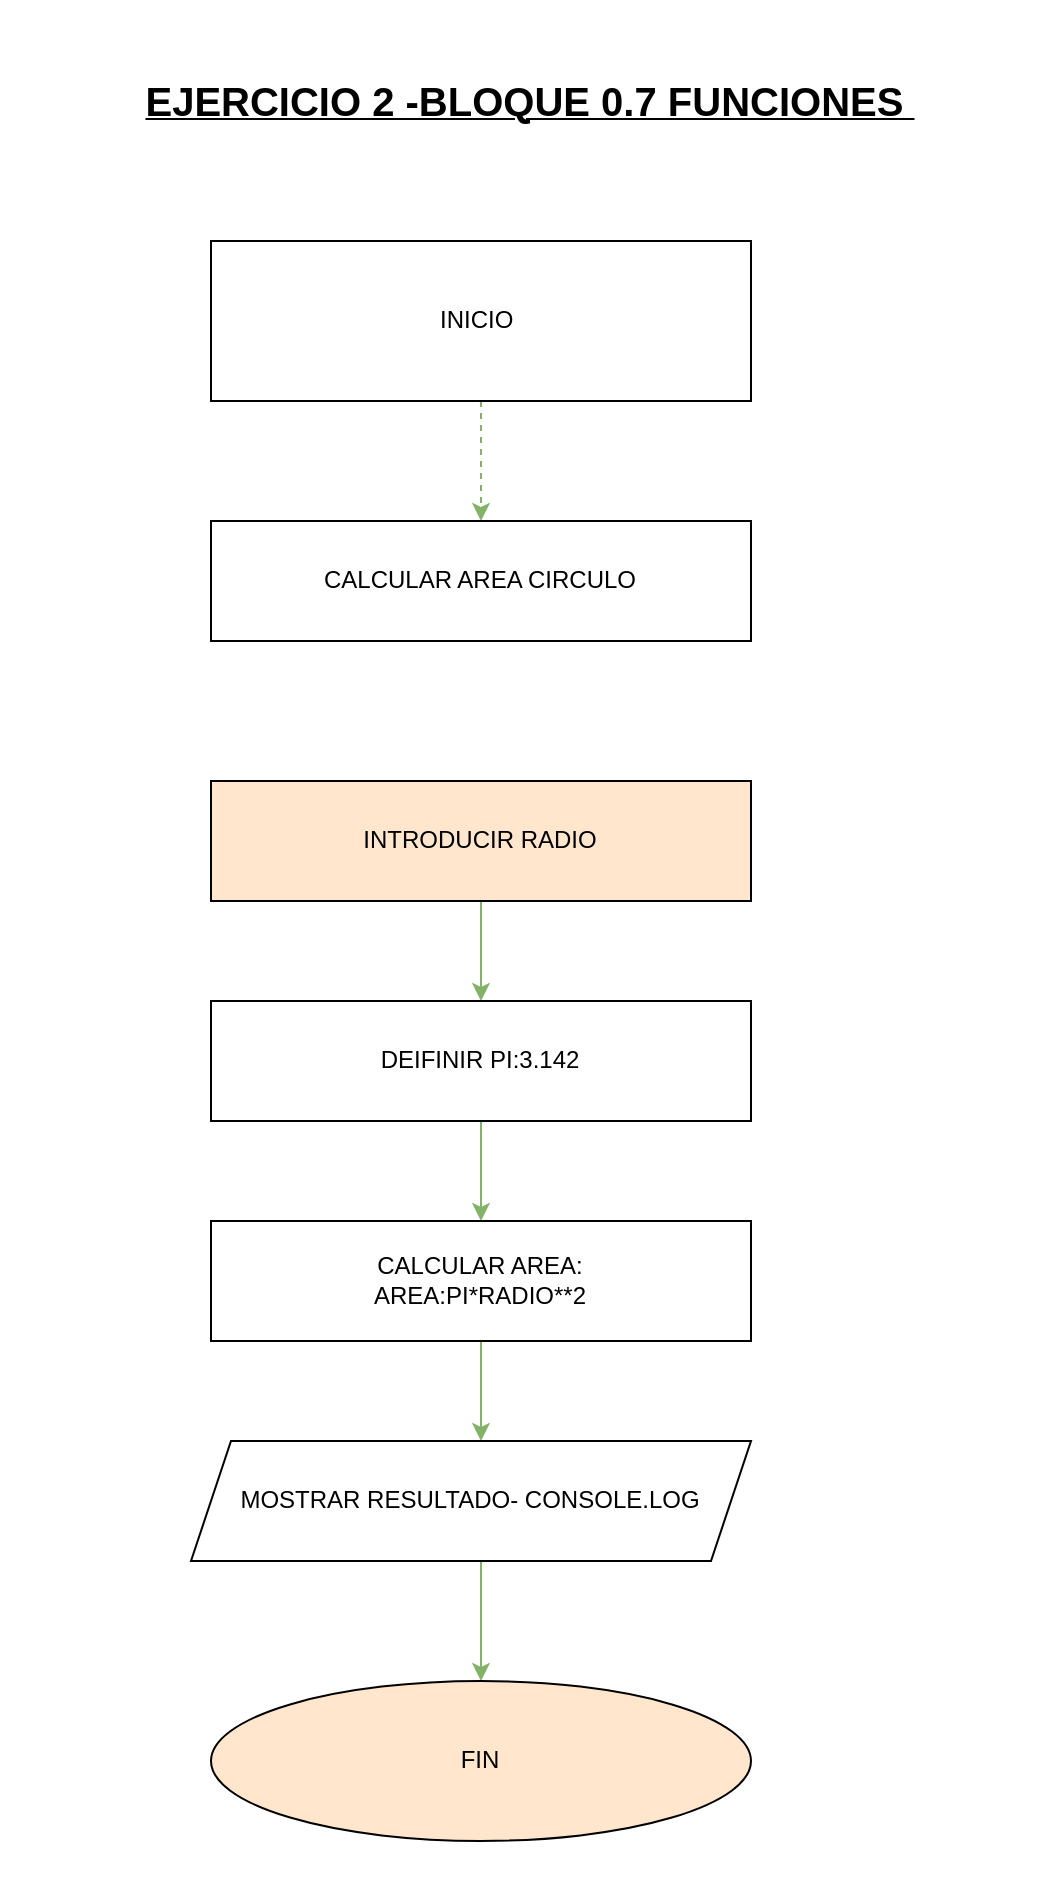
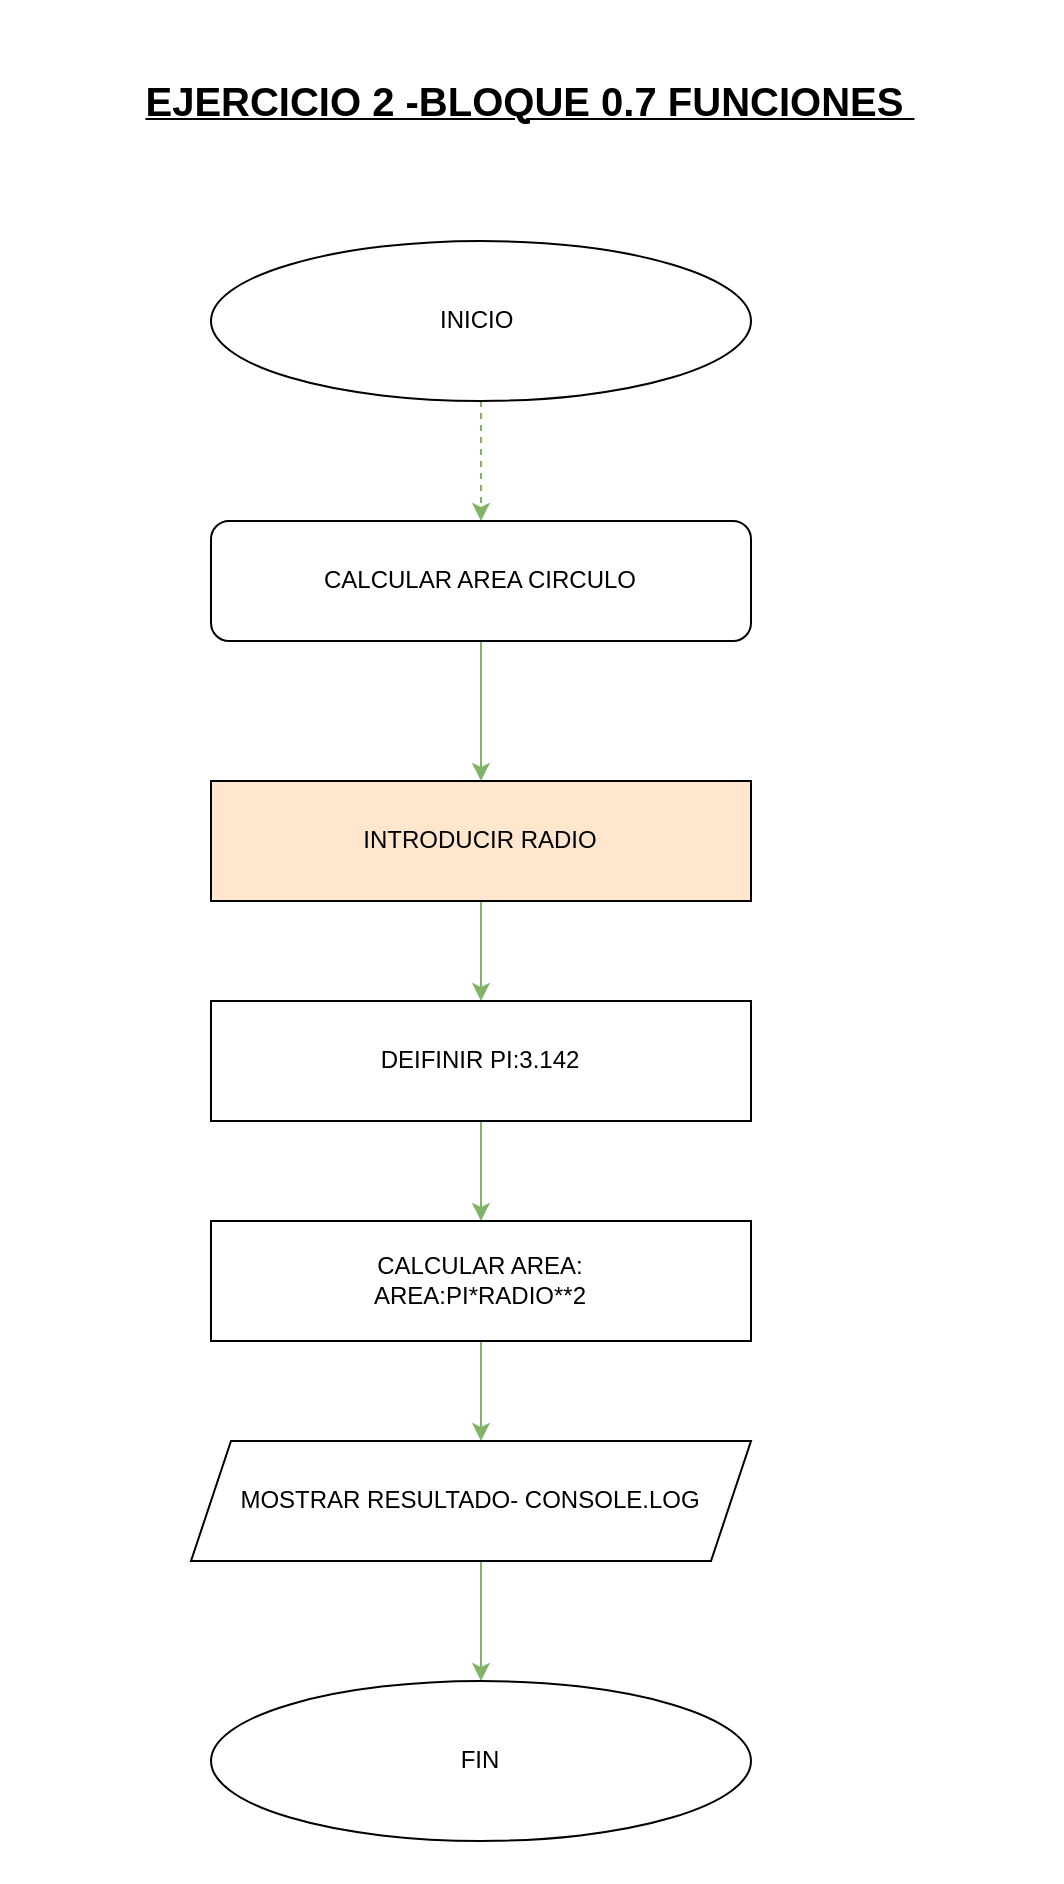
node "INICIO": shape rectangle -> ellipse
node "CALCULAR AREA CIRCULO": shape rectangle -> rounded rectangle
edge "CALCULAR AREA CIRCULO" -> "INTRODUCIR RADIO": added
node "FIN": fillcolor #ffe6cc -> #ffffff
